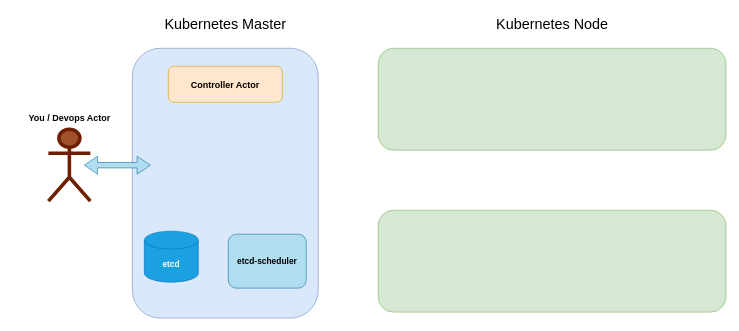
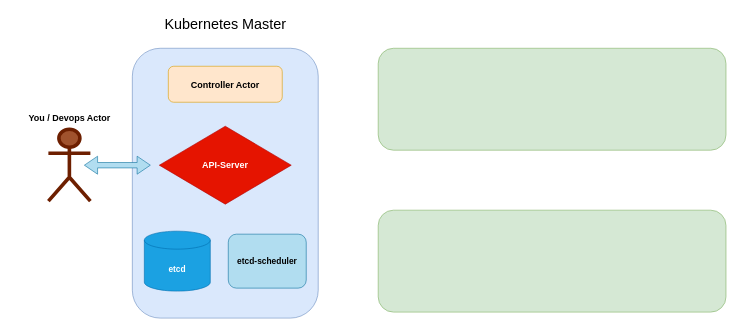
node "Kubernetes Node": removed
node "API-Server": added
node "etcd": size 54x51 -> 66x60
